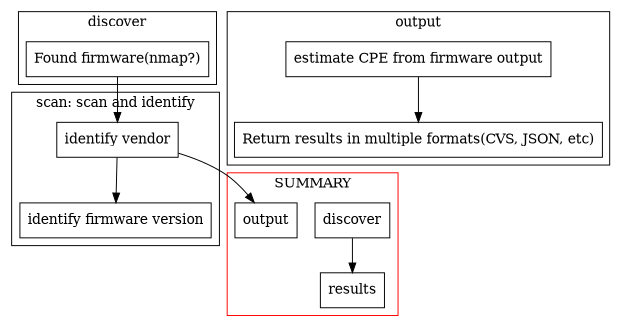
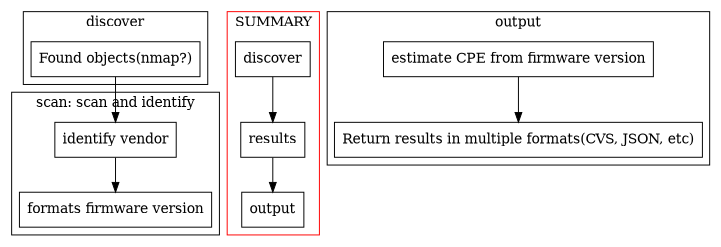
node "Found firmware(nmap?)": label "Found firmware(nmap?)" -> "Found objects(nmap?)"
node "estimate CPE from firmware output": label "estimate CPE from firmware output" -> "estimate CPE from firmware version"
edge "identify vendor" -> "output": now "results" -> "output"
node "identify firmware version": label "identify firmware version" -> "formats firmware version"
